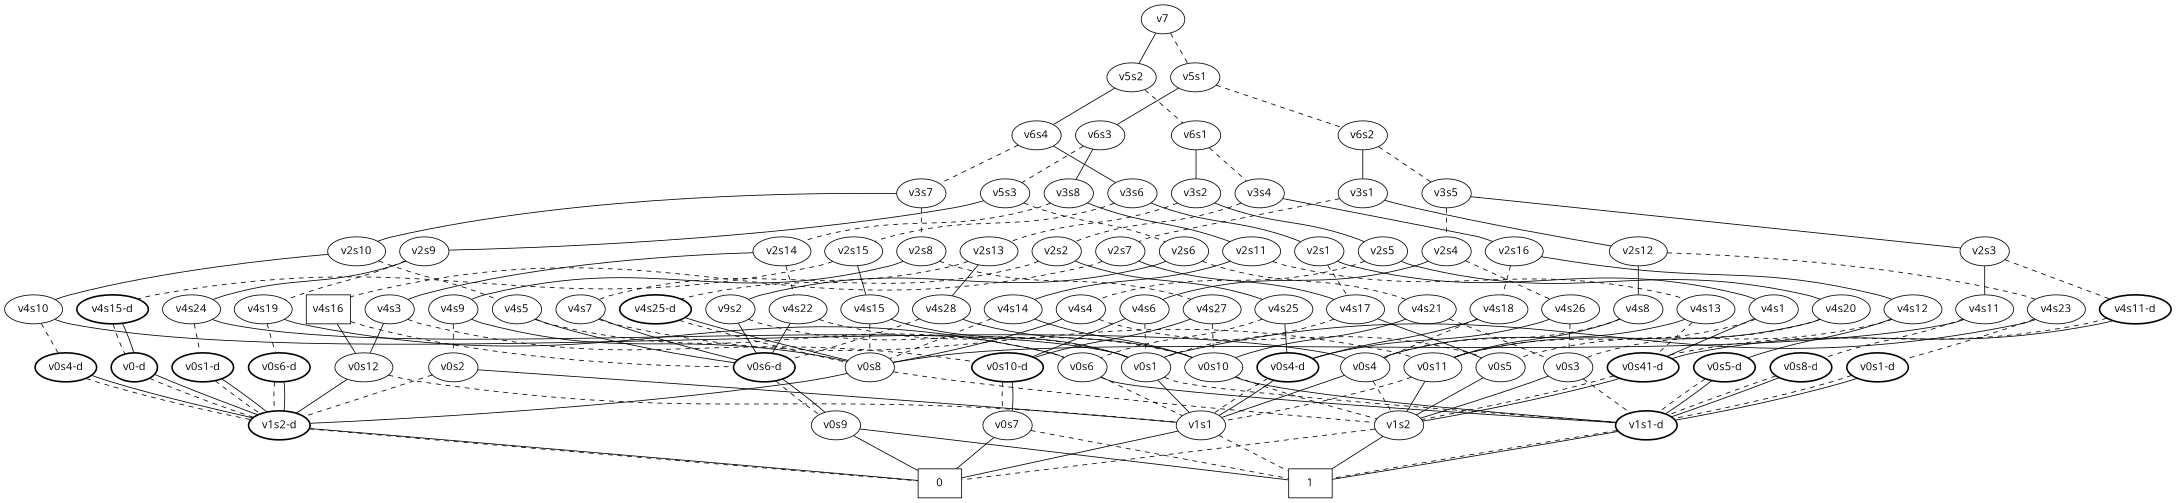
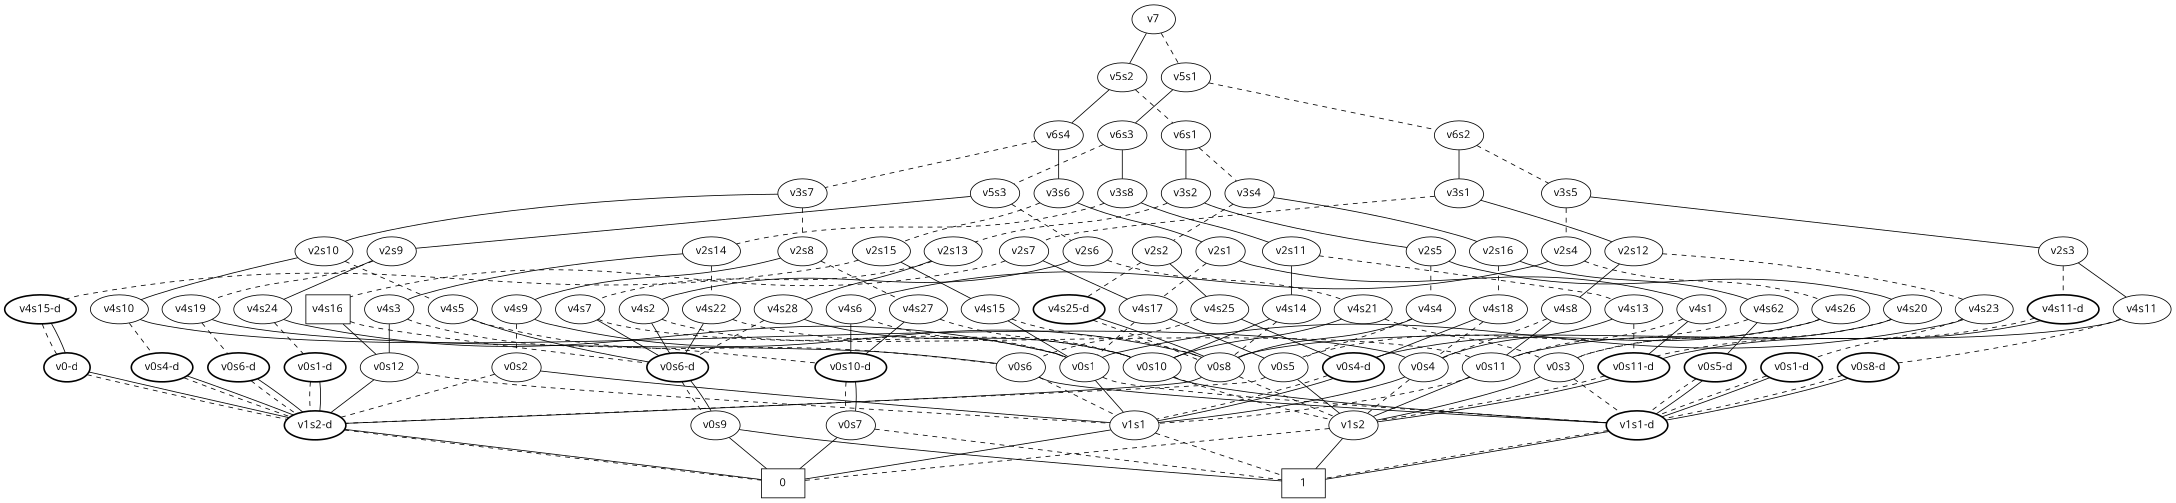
node "v9s2": label "v9s2" -> "v4s2"
node "v4s12": label "v4s12" -> "v4s62"
node "v0s41-d": label "v0s41-d" -> "v0s11-d"
edge "v0s5" -- "v1s2-d": added
